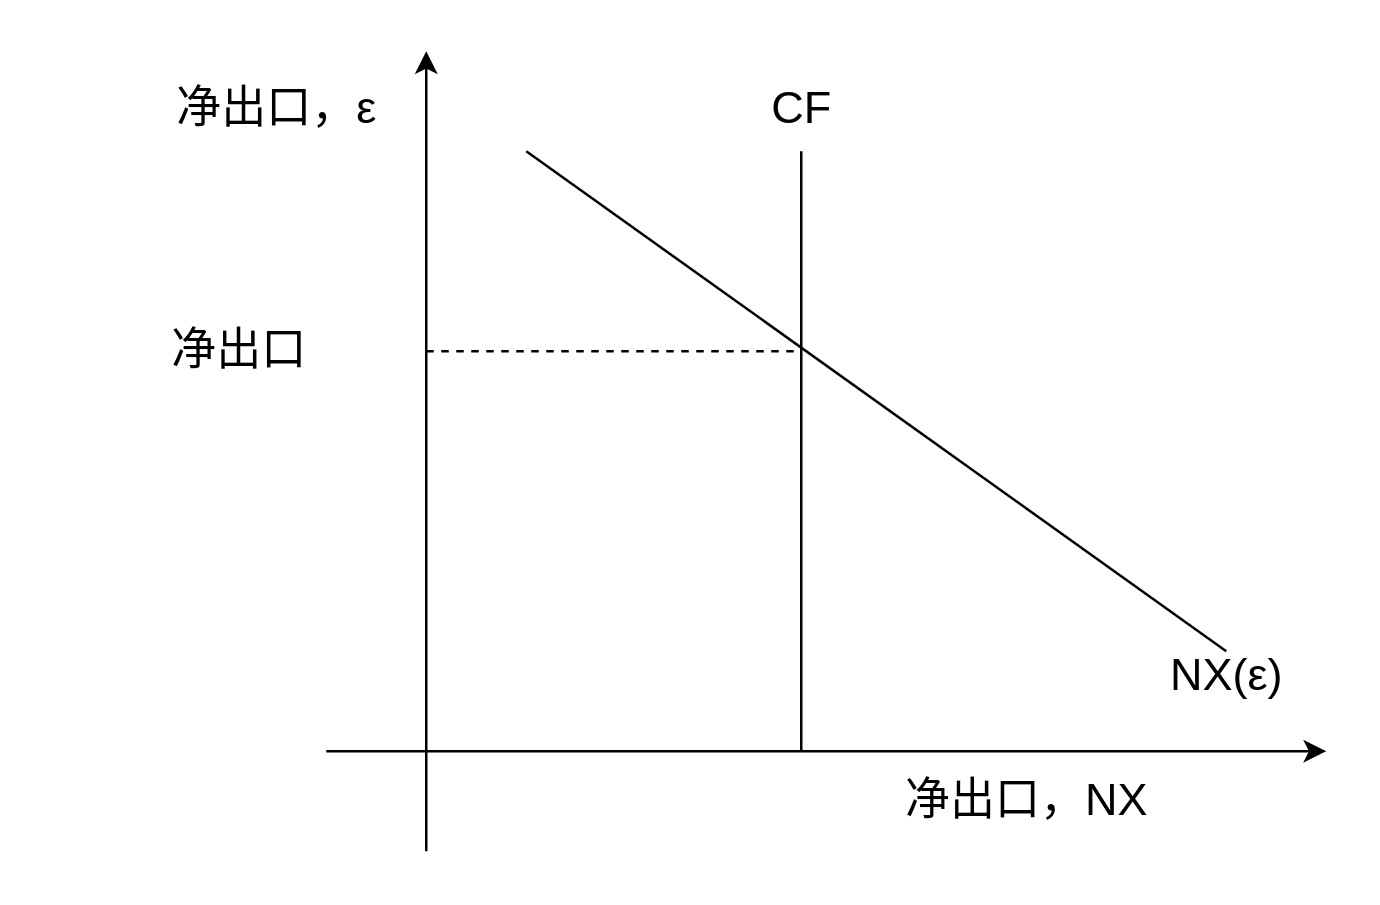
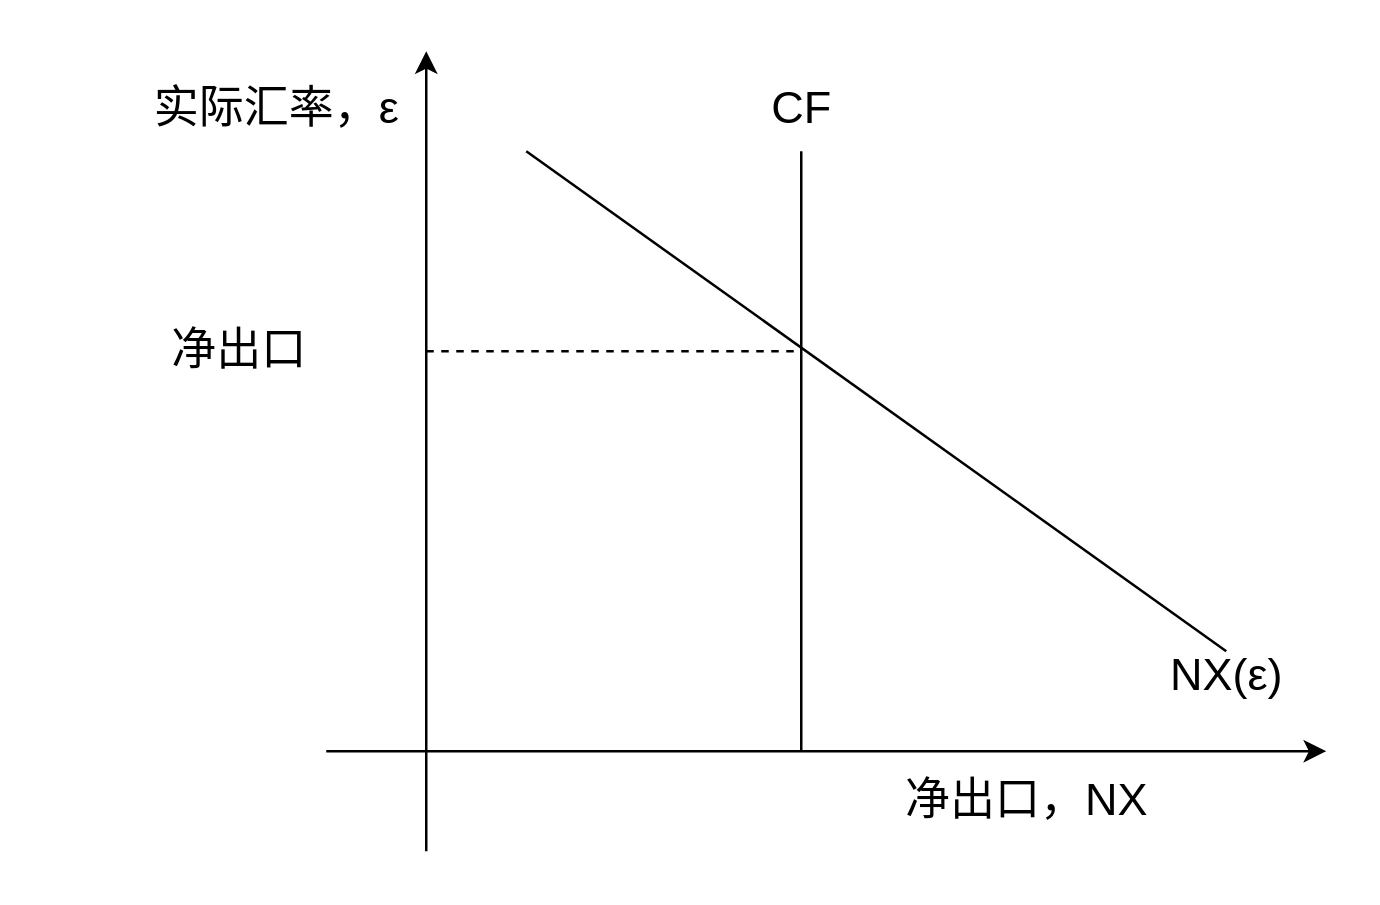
node "净出口，ε": label "净出口，ε" -> "实际汇率，ε"
